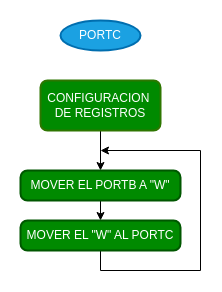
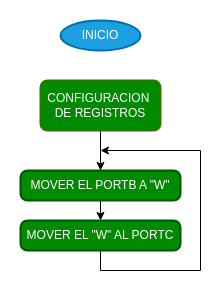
node "PORTC": label "PORTC" -> "INICIO"
